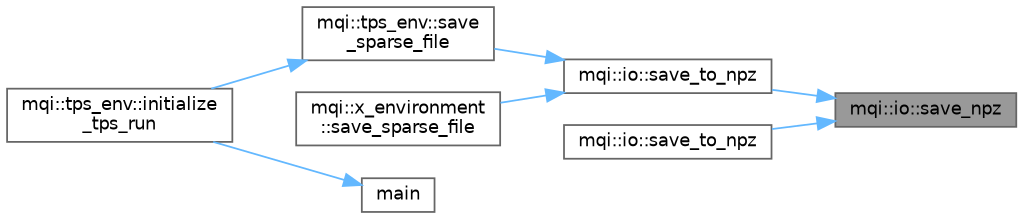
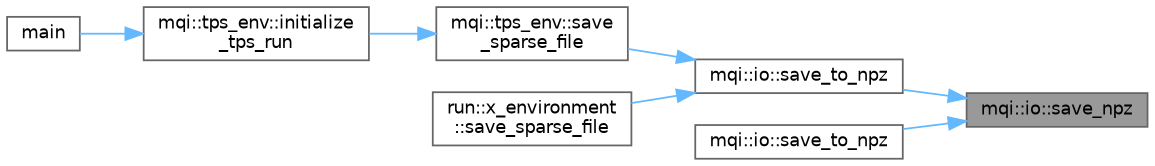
node "mqi::x_environment ::save_sparse_file": label "mqi::x_environment ::save_sparse_file" -> "run::x_environment ::save_sparse_file"
edge "mqi::tps_env::initialize _tps_run" -> "main": reversed
